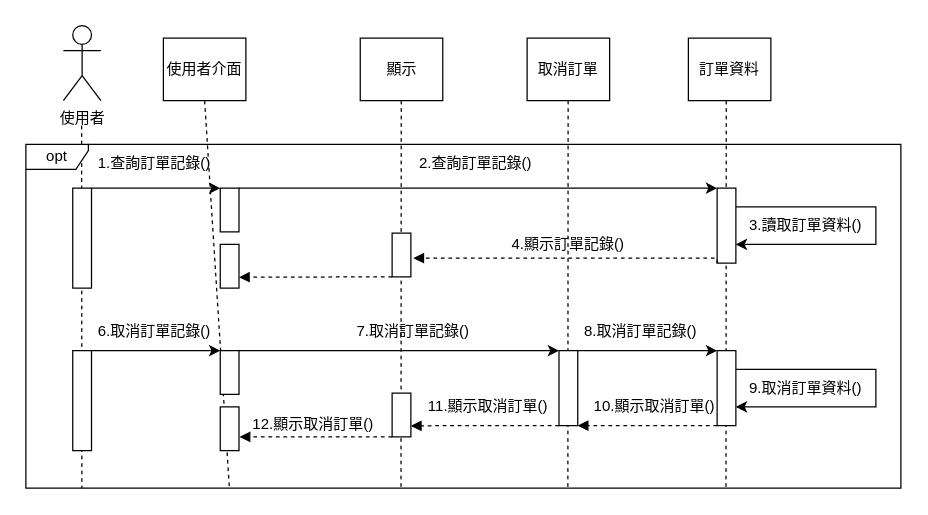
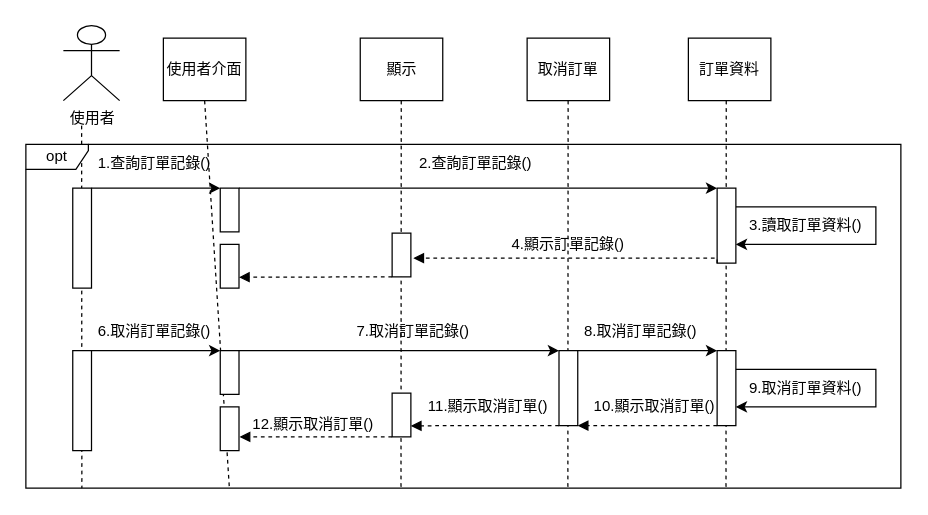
node "使用者": size 38x75 -> 56x75
